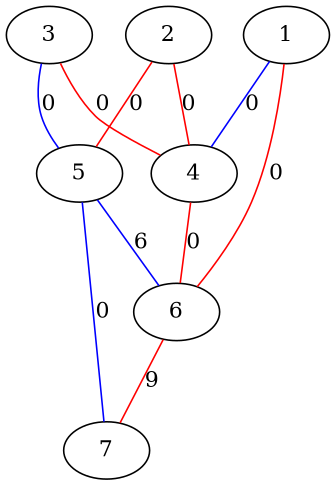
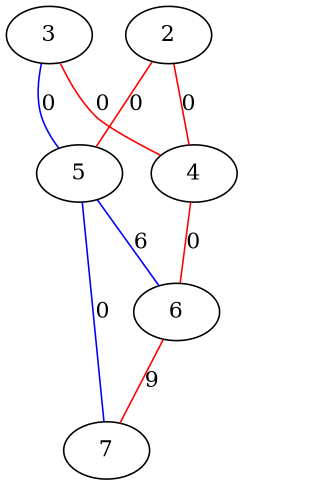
node "1": removed
